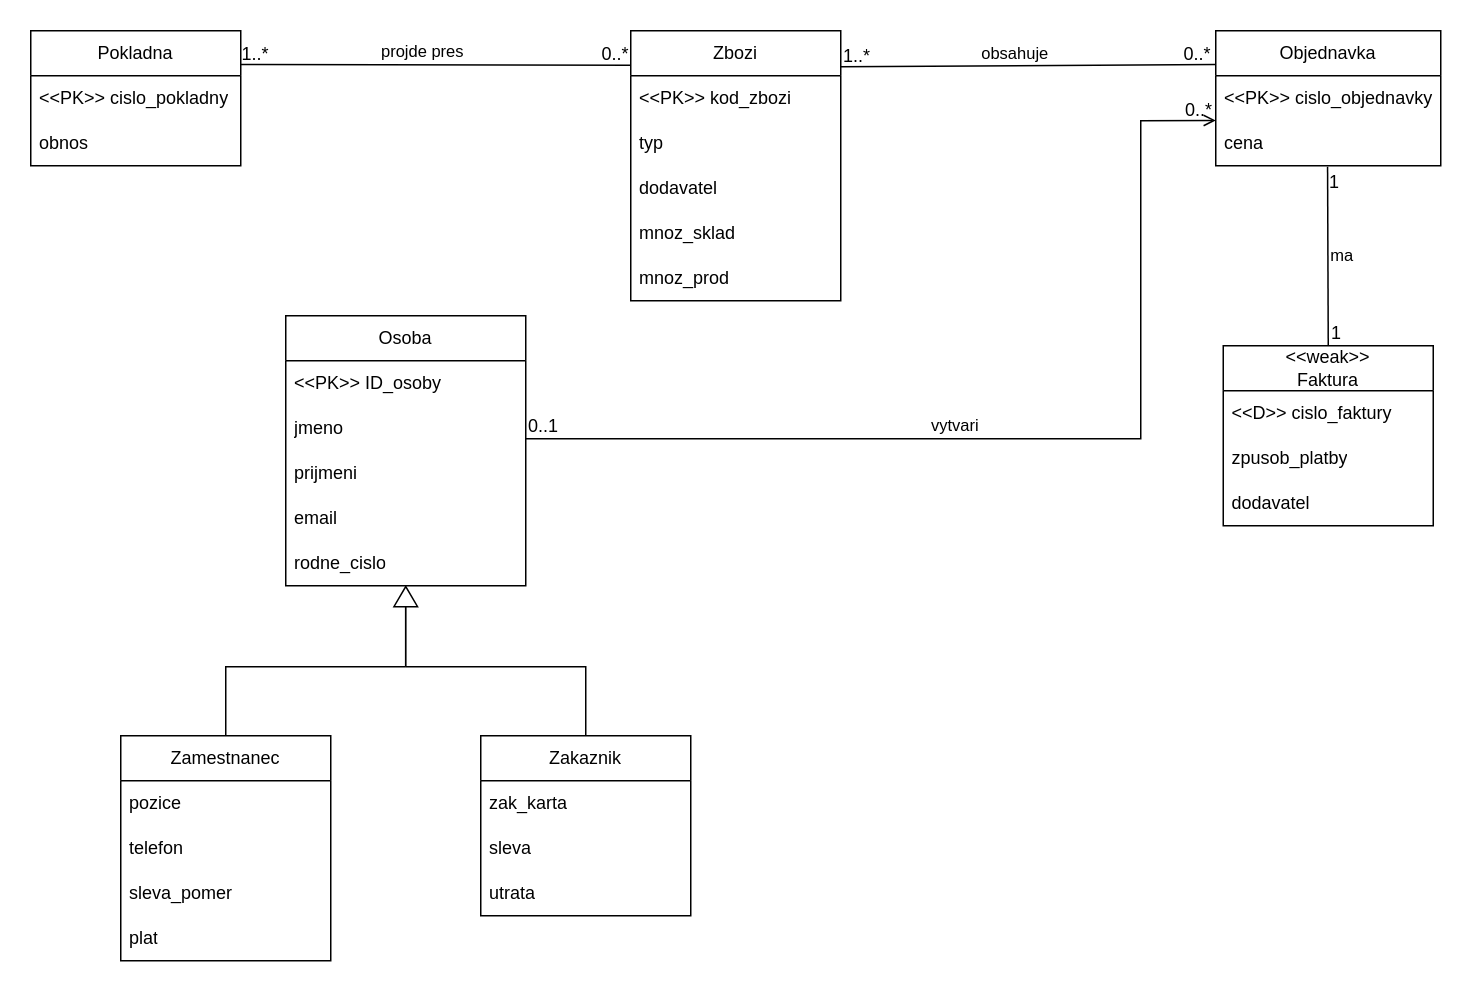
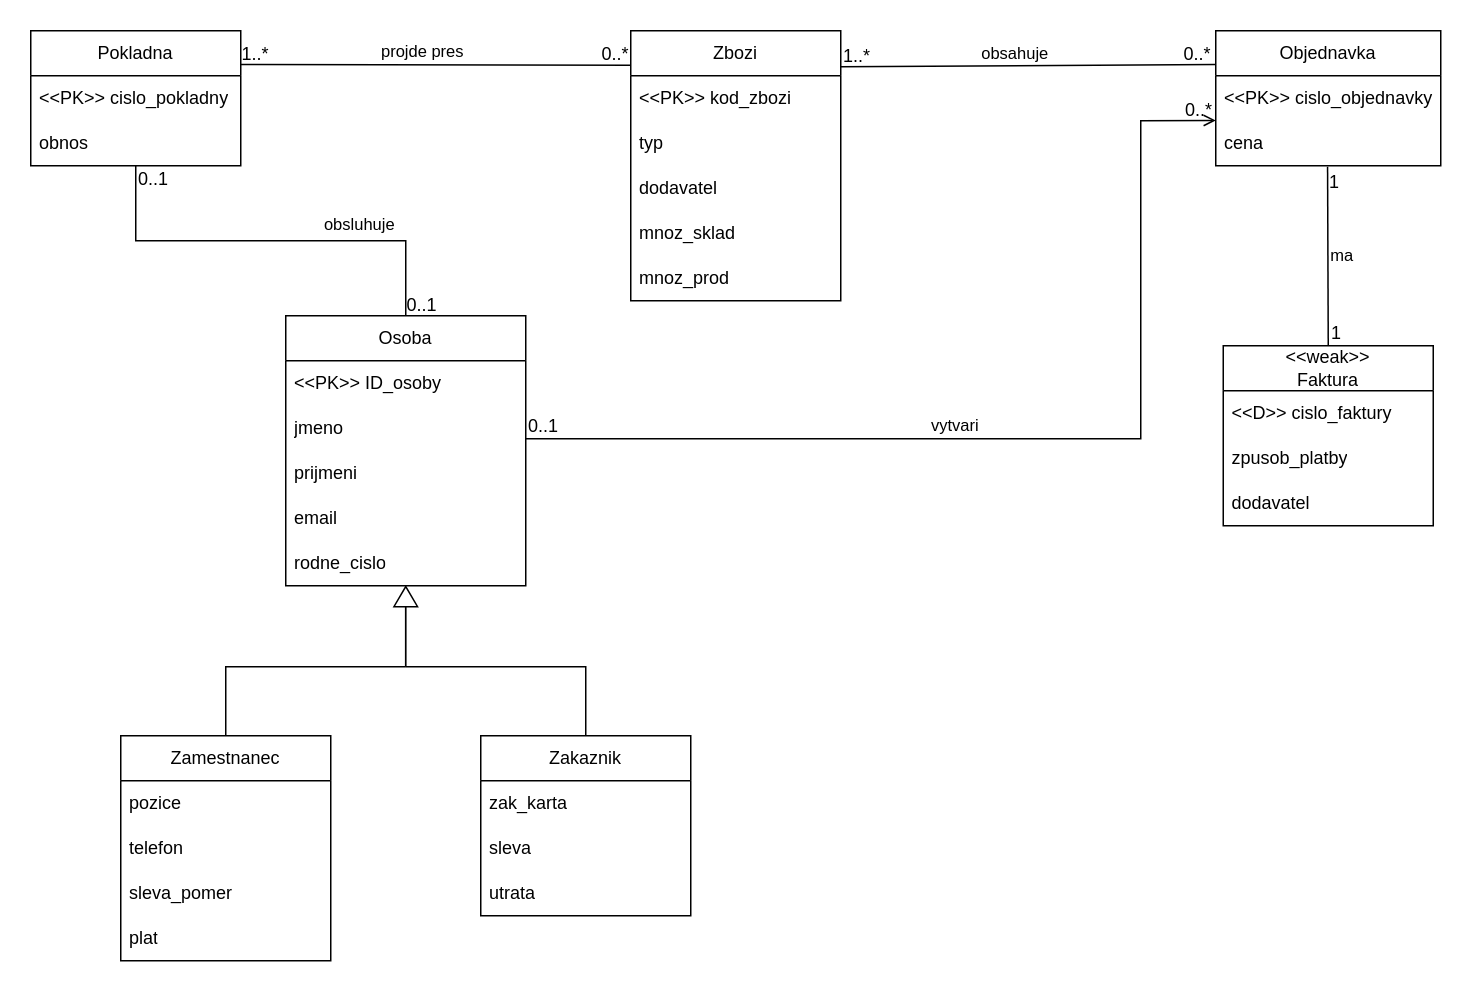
edge "obnos" -- "Osoba": added, labels "0..1", "obsluhuje", "0..1"
